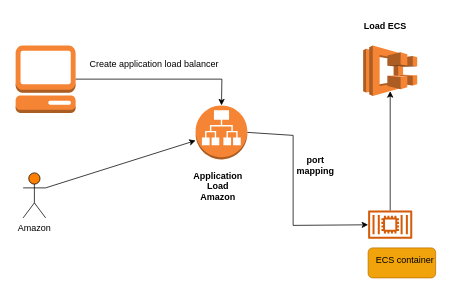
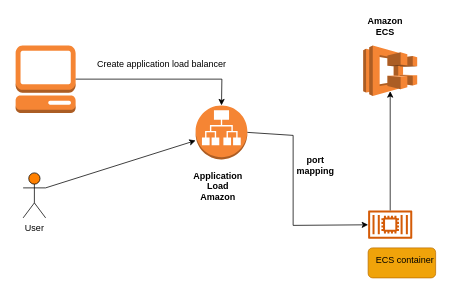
node "Load ECS": label "Load ECS" -> "Amazon ECS"
node "Create application load balancer": moved (154, 64) -> (162, 64)
node "Amazon": label "Amazon" -> "User"
